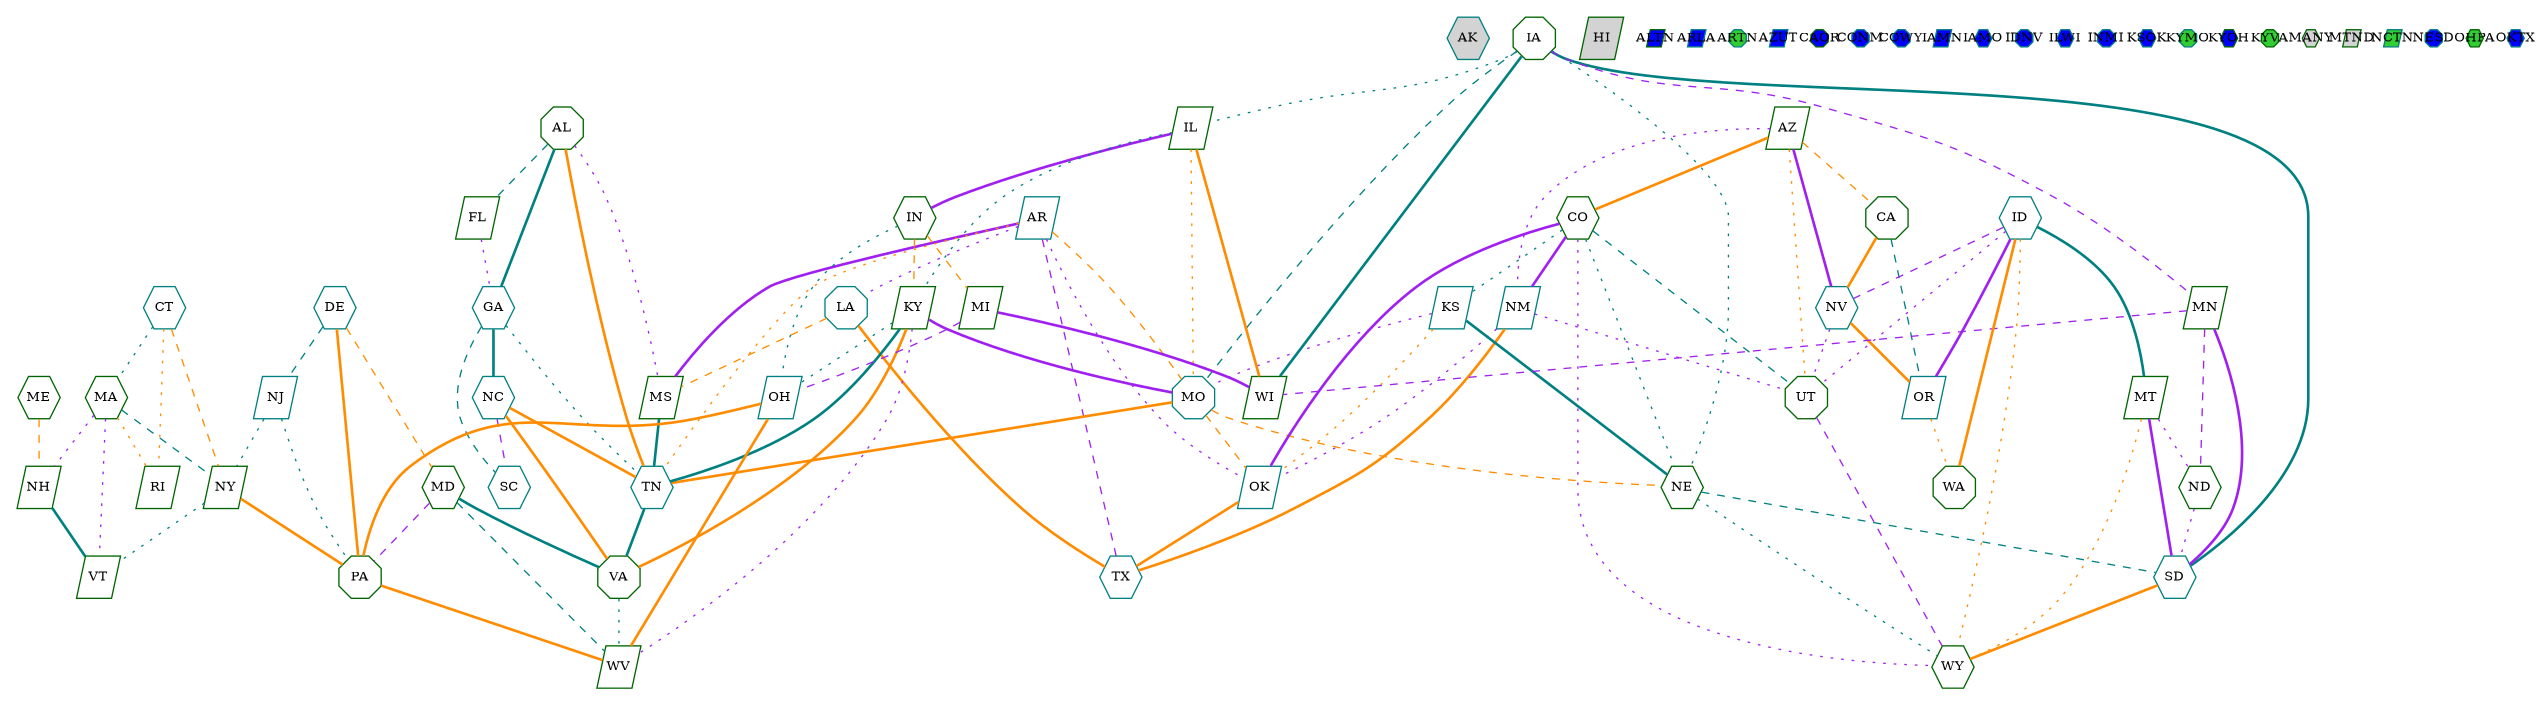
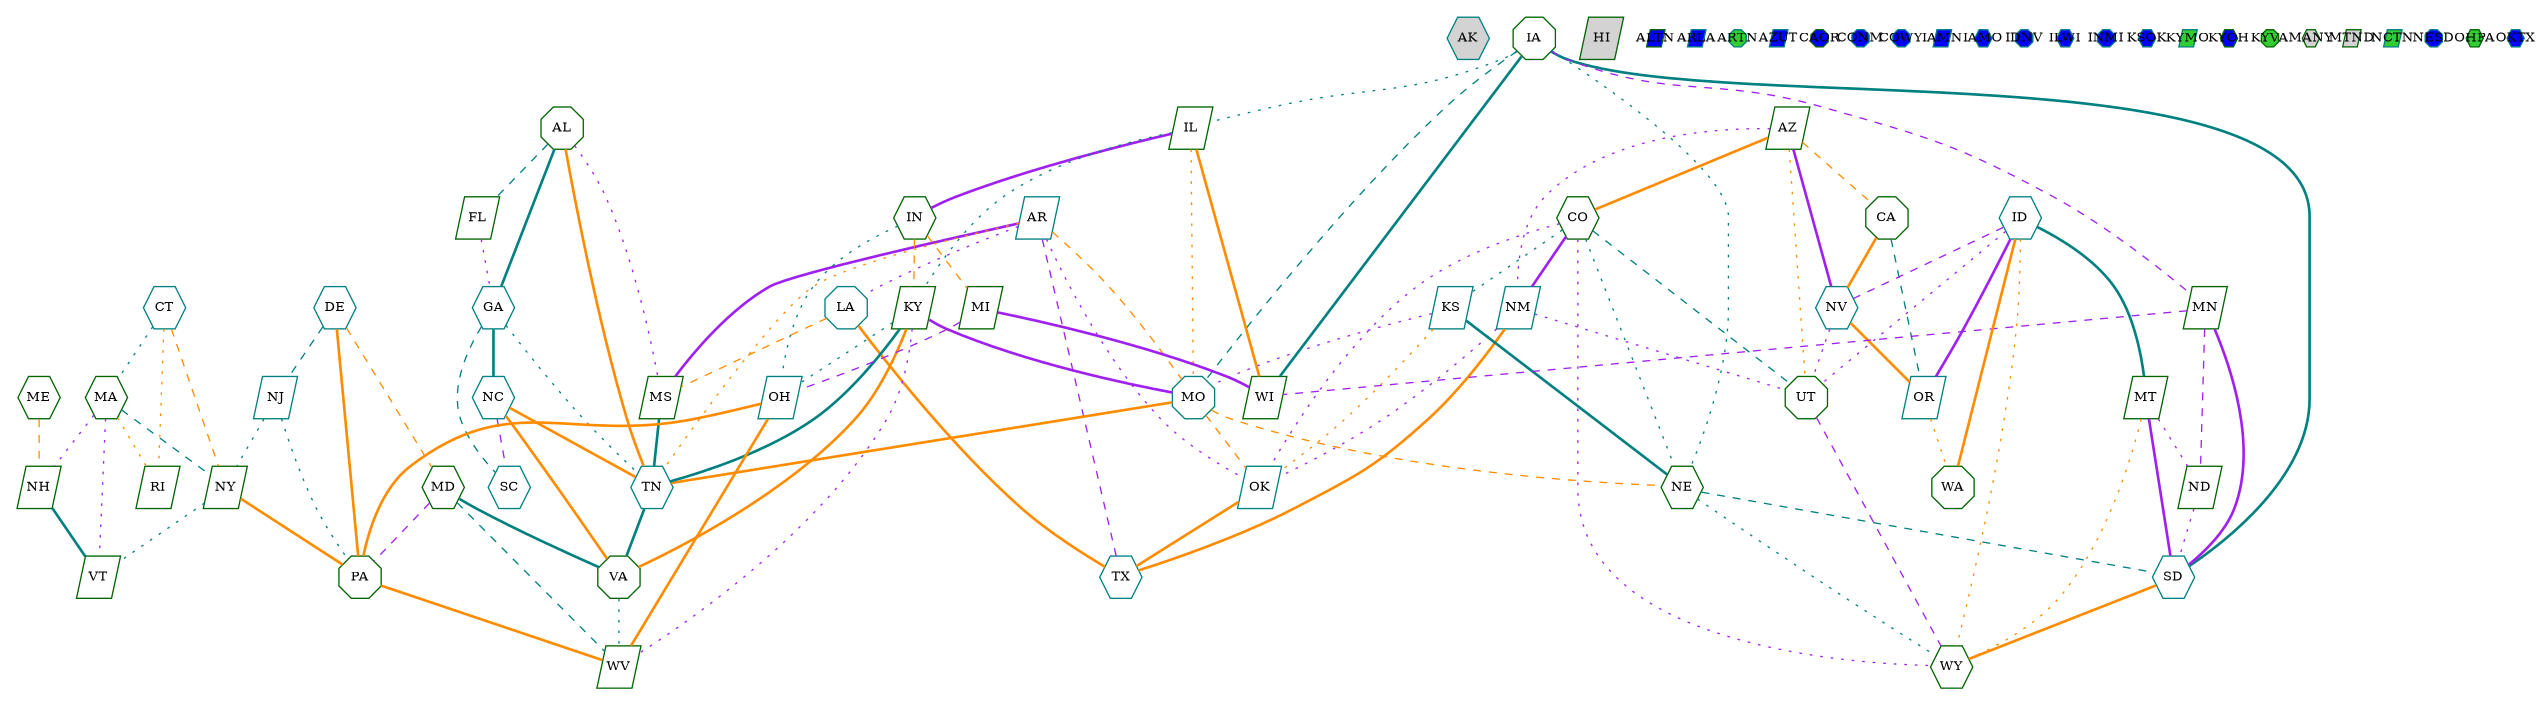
node "KYMO": shape octagon -> parallelogram
edge "CO" -- "OK": style bold -> dotted
node "ND": shape hexagon -> parallelogram
